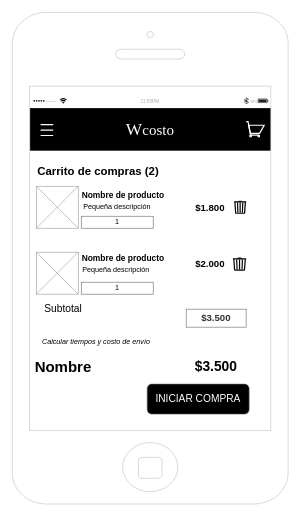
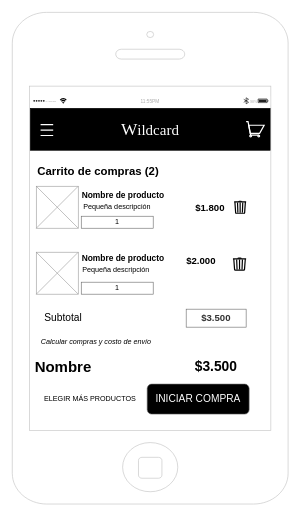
node "Wcosto": label "Wcosto" -> "Wildcard"
node "$2.000": moved (210, 264) -> (201, 261)
node "Subtotal": moved (63, 309) -> (63, 318)
node "Calcular tiempos y costo de envío": label "Calcular tiempos y costo de envío" -> "Calcular compras y costo de envío"
node "ELEGIR MÁS PRODUCTOS": added
